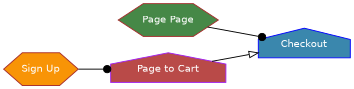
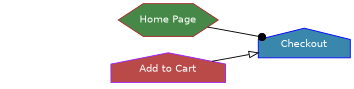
node "Page Page": label "Page Page" -> "Home Page"
node "Sign Up": removed
node "Page to Cart": label "Page to Cart" -> "Add to Cart"
